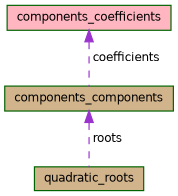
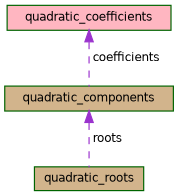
node "components_coefficients": label "components_coefficients" -> "quadratic_coefficients"
node "components_components": label "components_components" -> "quadratic_components"
